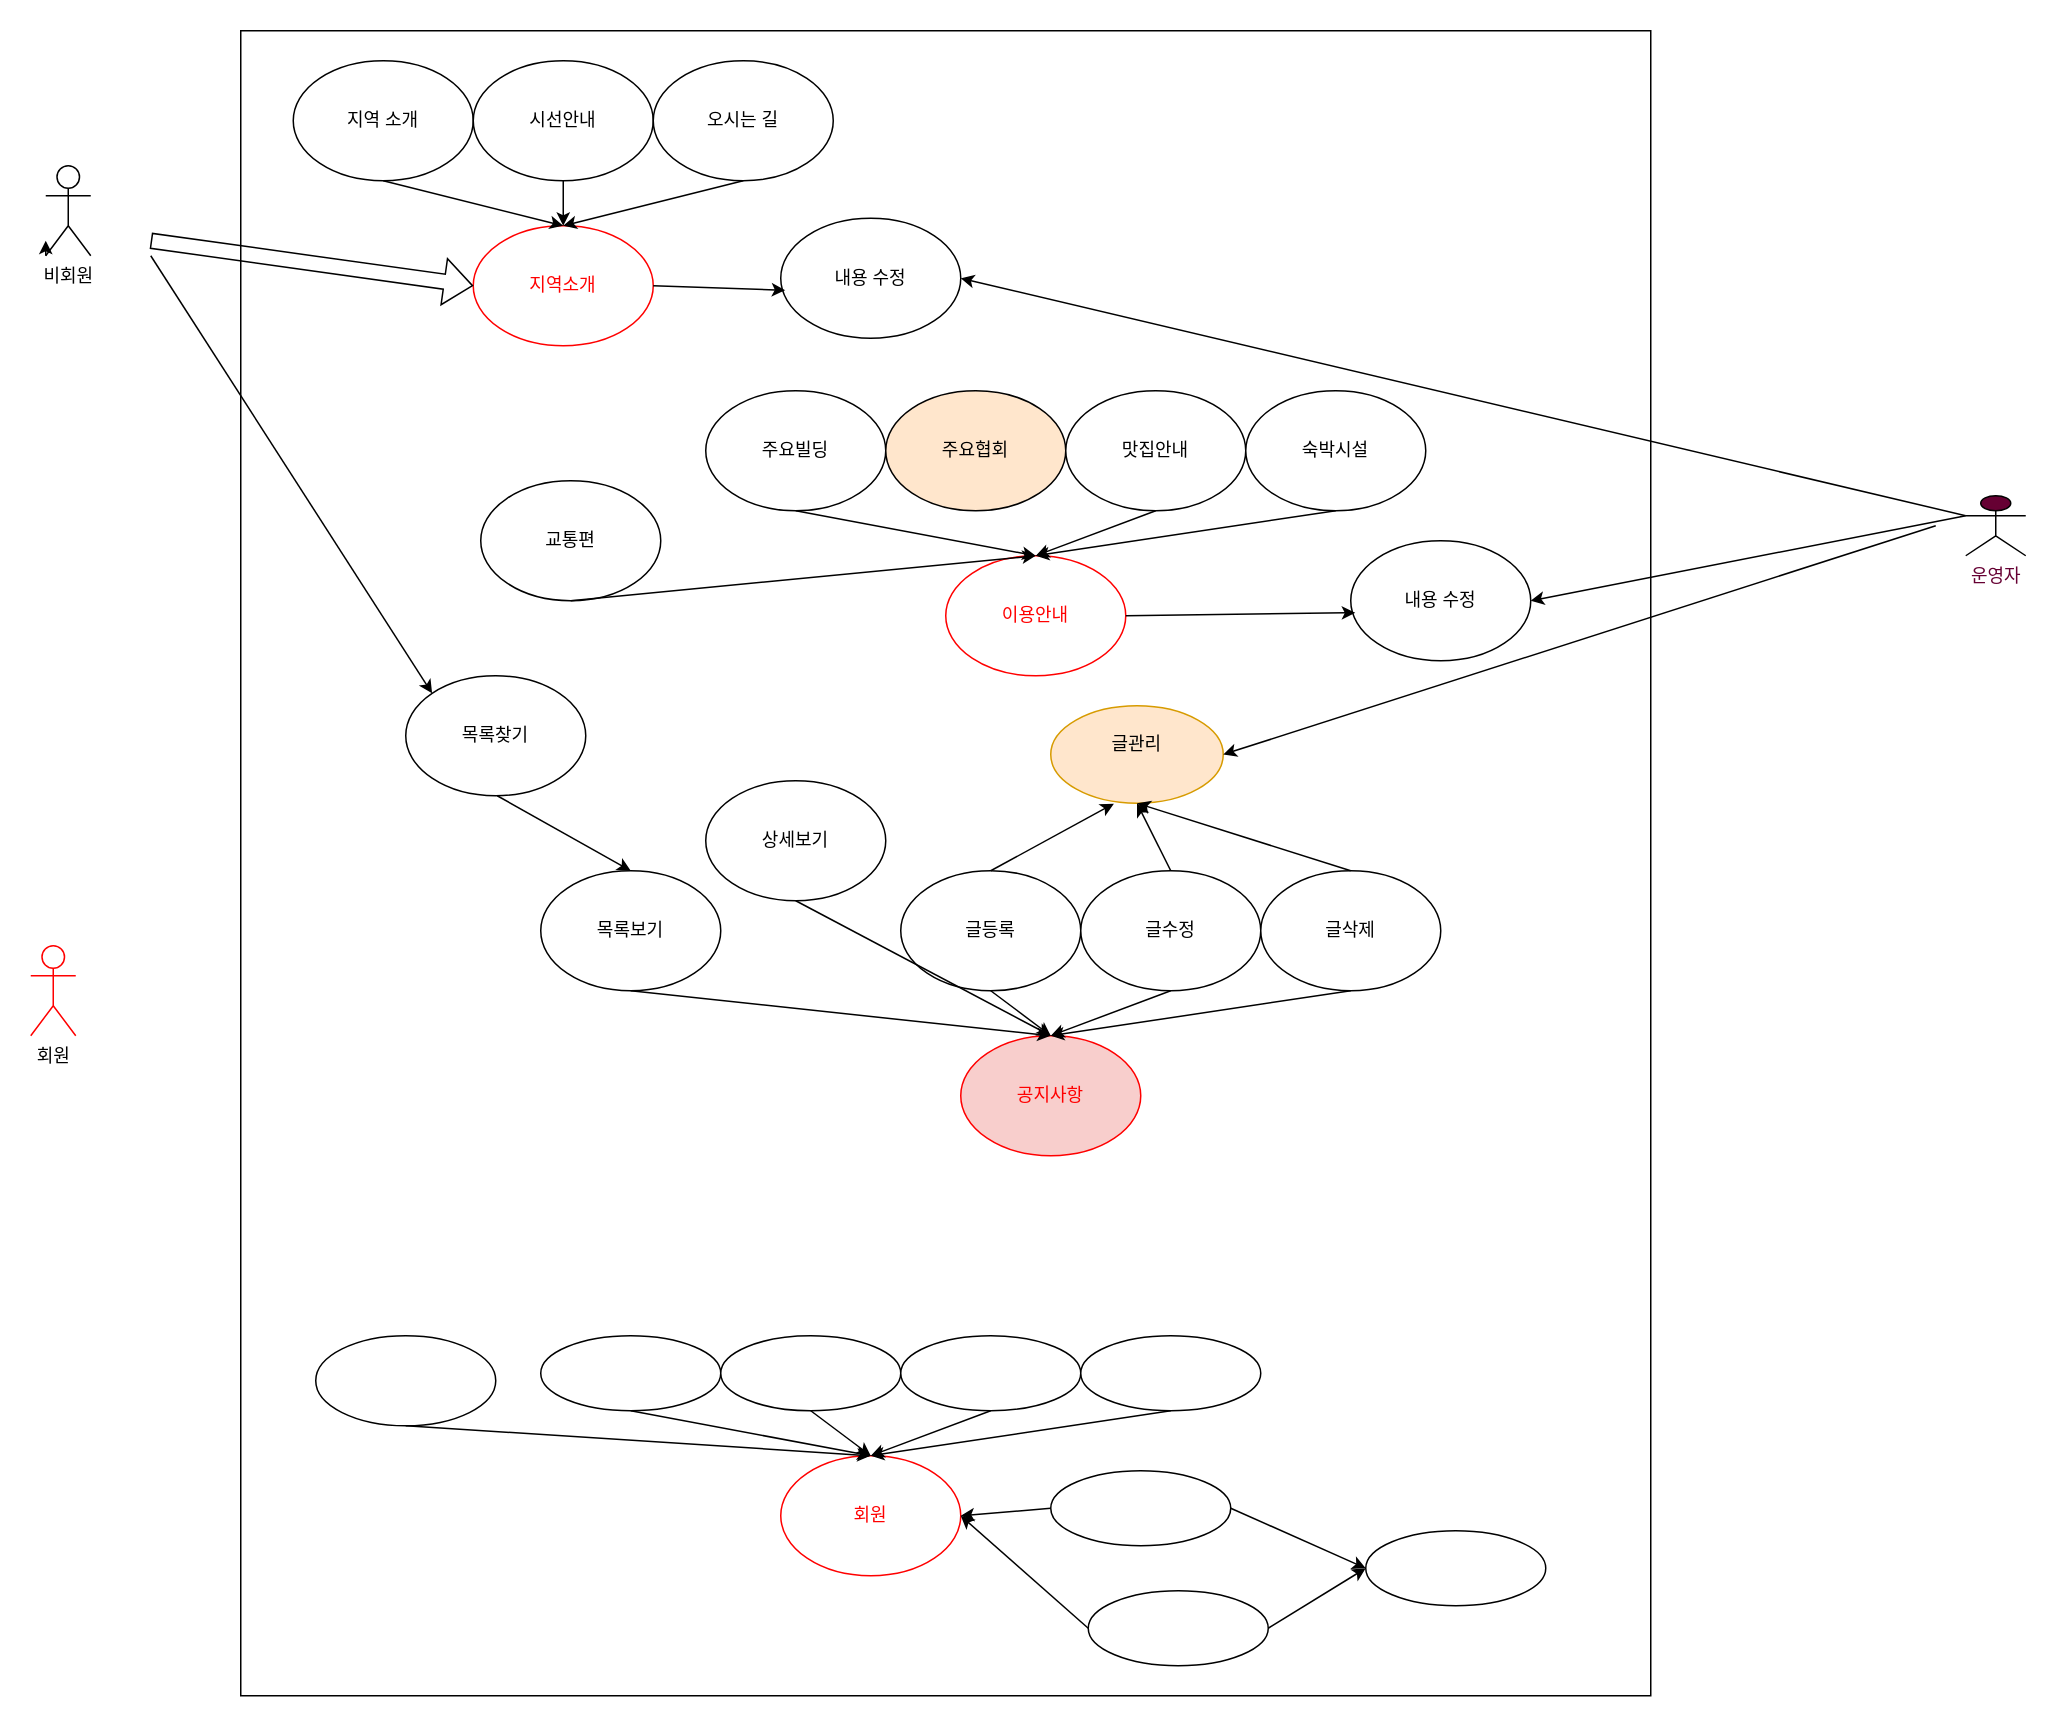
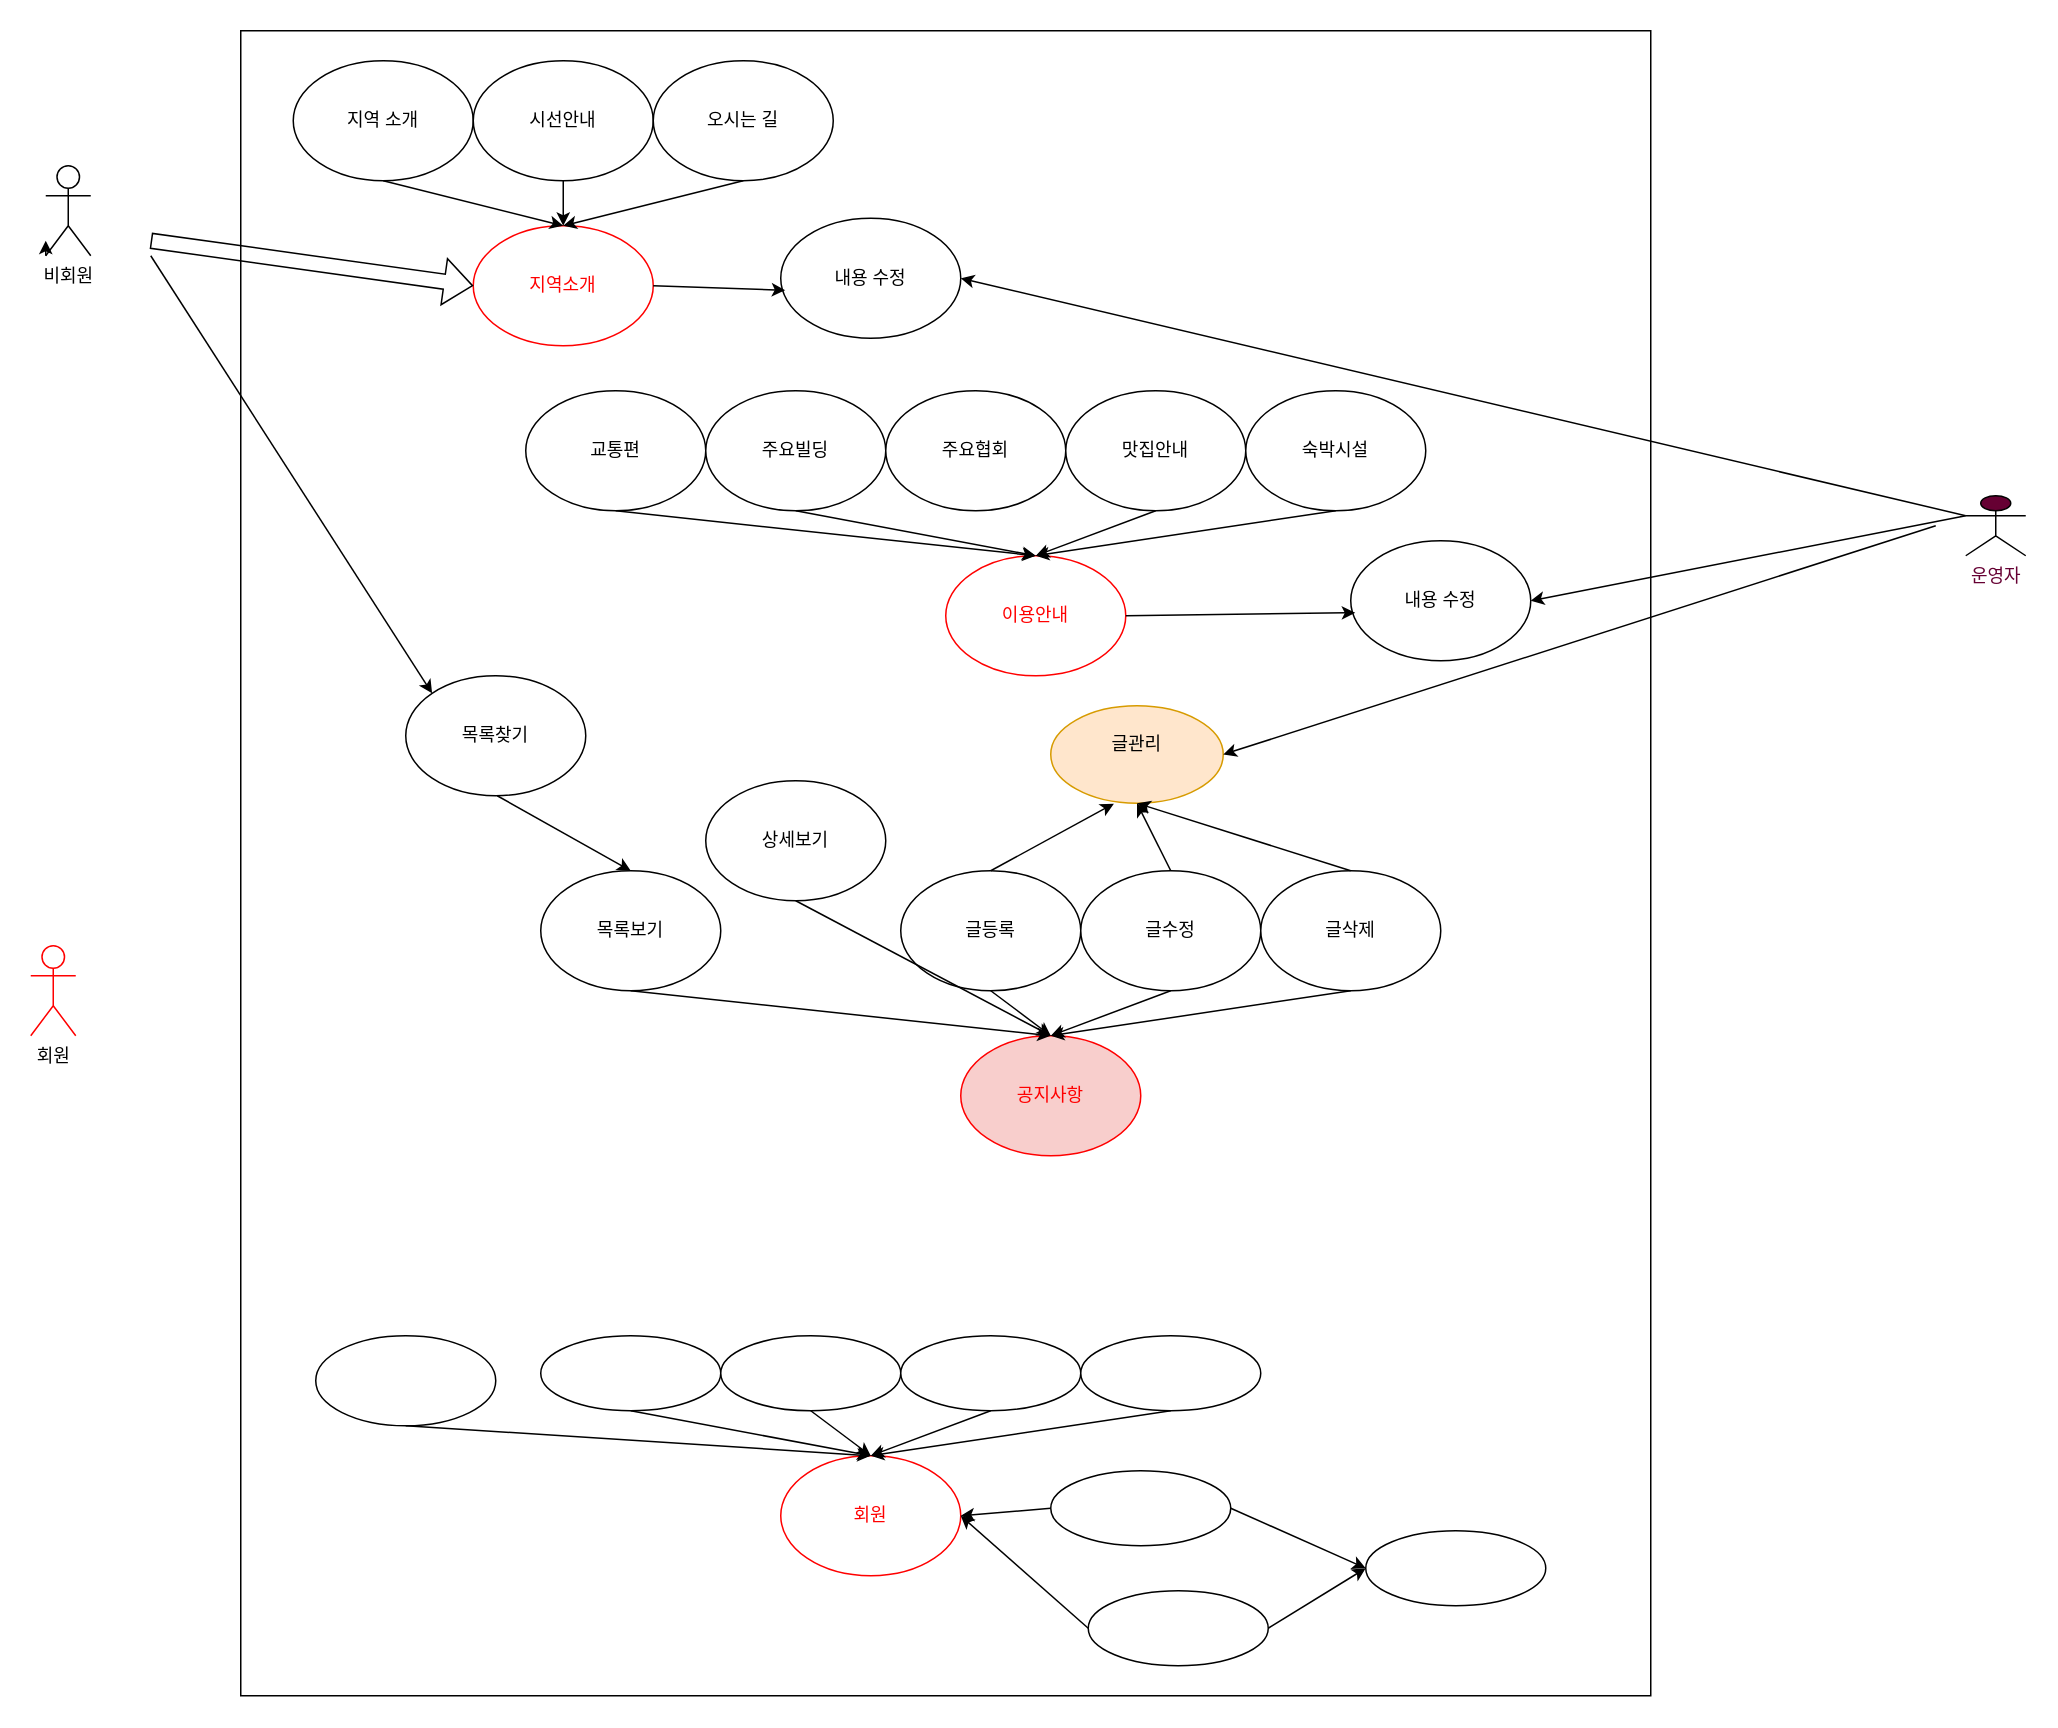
node "주요협회": fillcolor #ffe6cc -> #ffffff
node "교통편": moved (571, 541) -> (616, 451)
